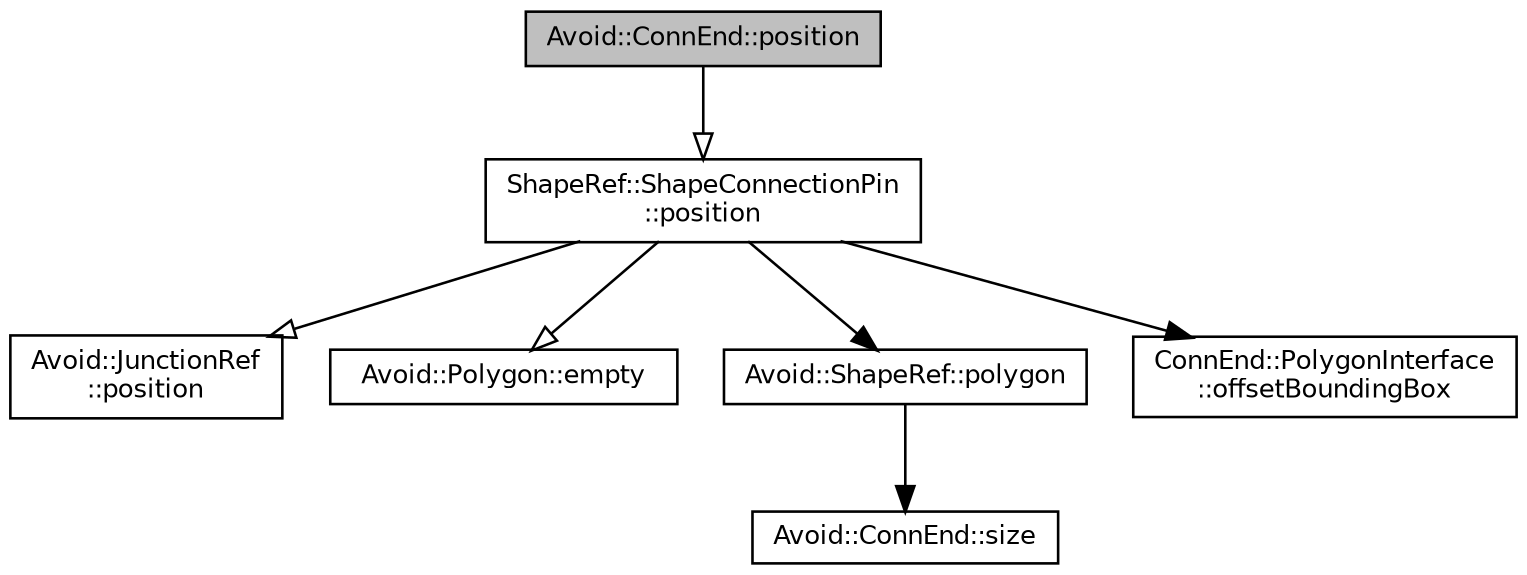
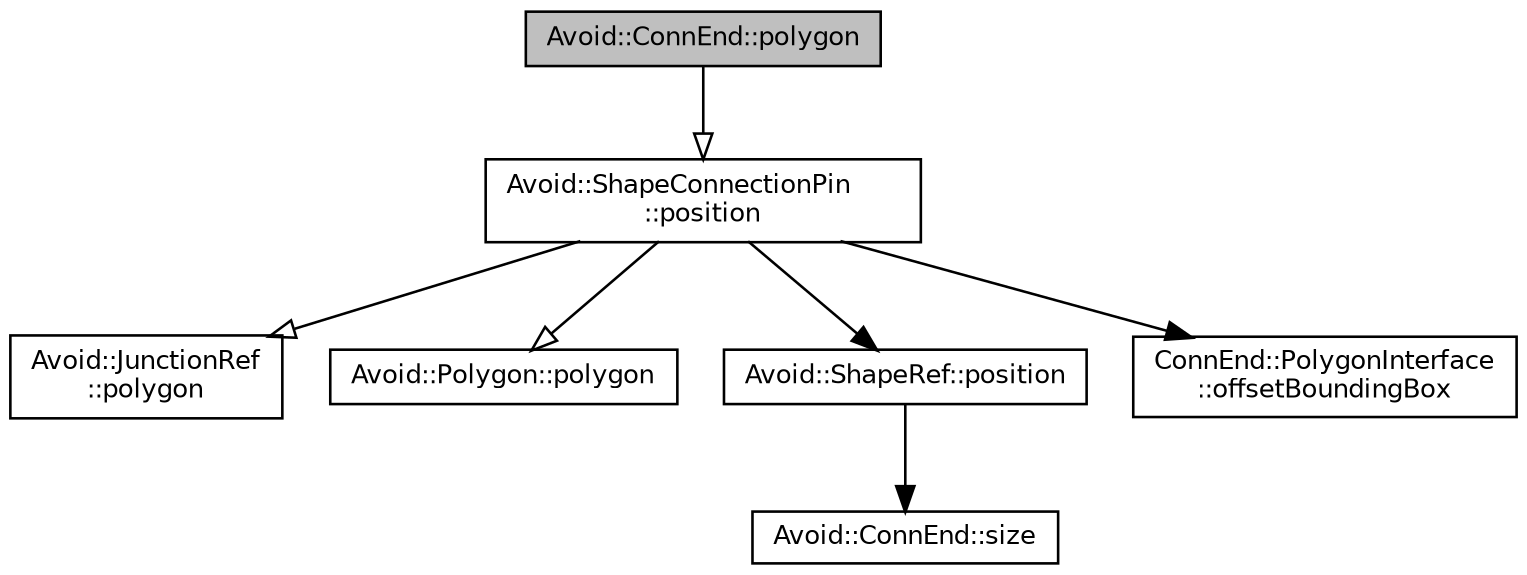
node "Avoid::ConnEnd::position": label "Avoid::ConnEnd::position" -> "Avoid::ConnEnd::polygon"
node "ShapeRef::ShapeConnectionPin ::position": label "ShapeRef::ShapeConnectionPin ::position" -> "Avoid::ShapeConnectionPin ::position"
node "Avoid::JunctionRef ::position": label "Avoid::JunctionRef ::position" -> "Avoid::JunctionRef ::polygon"
node "Avoid::Polygon::empty": label "Avoid::Polygon::empty" -> "Avoid::Polygon::polygon"
node "Avoid::ShapeRef::polygon": label "Avoid::ShapeRef::polygon" -> "Avoid::ShapeRef::position"
